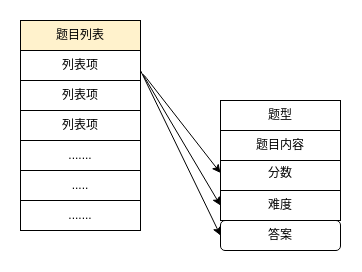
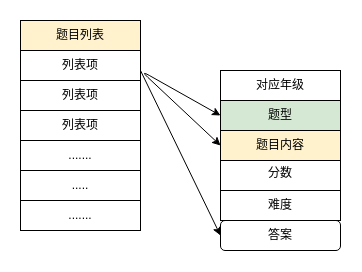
edge "题型" -- "题目内容": added
node "对应年级": added
node "题型": fillcolor #ffffff -> #d5e8d4
edge "分数" -- "难度": removed
node "题目内容": fillcolor #ffffff -> #fff2cc
